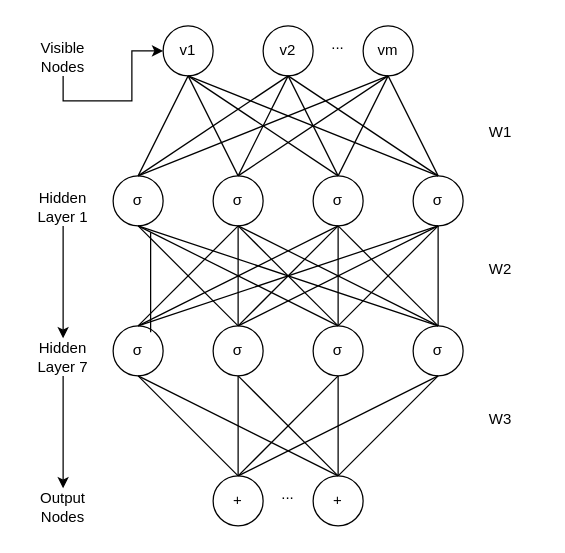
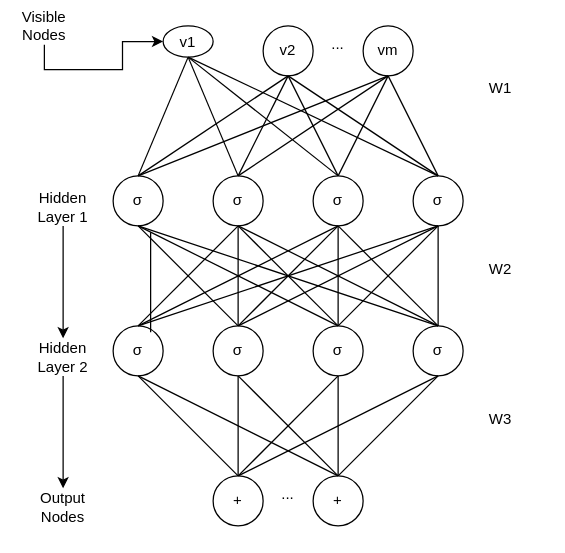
node "v1": size 50x50 -> 50x31
node "Visible Nodes": moved (63, 57) -> (44, 26)
node "W1": moved (501, 132) -> (501, 88)
node "Hidden Layer 7": label "Hidden Layer 7" -> "Hidden Layer 2"
